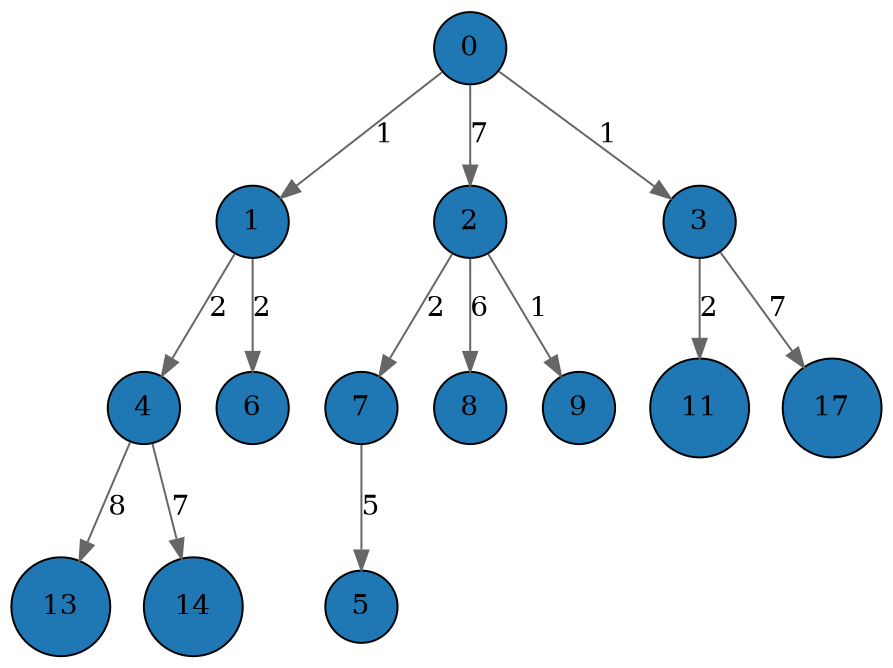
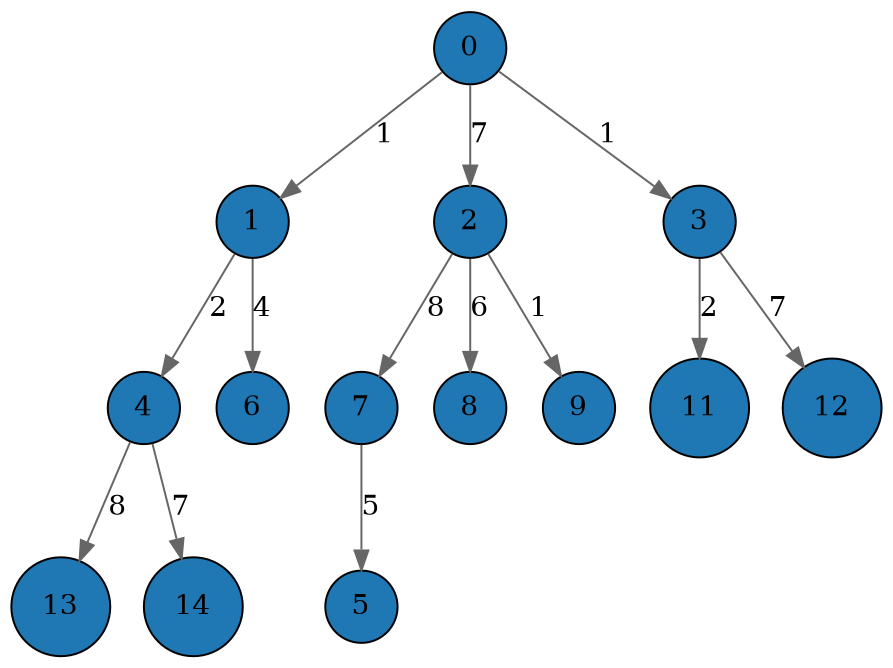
edge "1" -> "6": label "2" -> "4"
edge "2" -> "7": label "2" -> "8"
node "17": label "17" -> "12"
